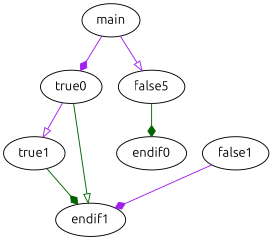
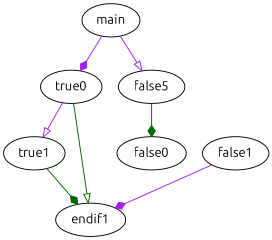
node "endif0": label "endif0" -> "false0"
